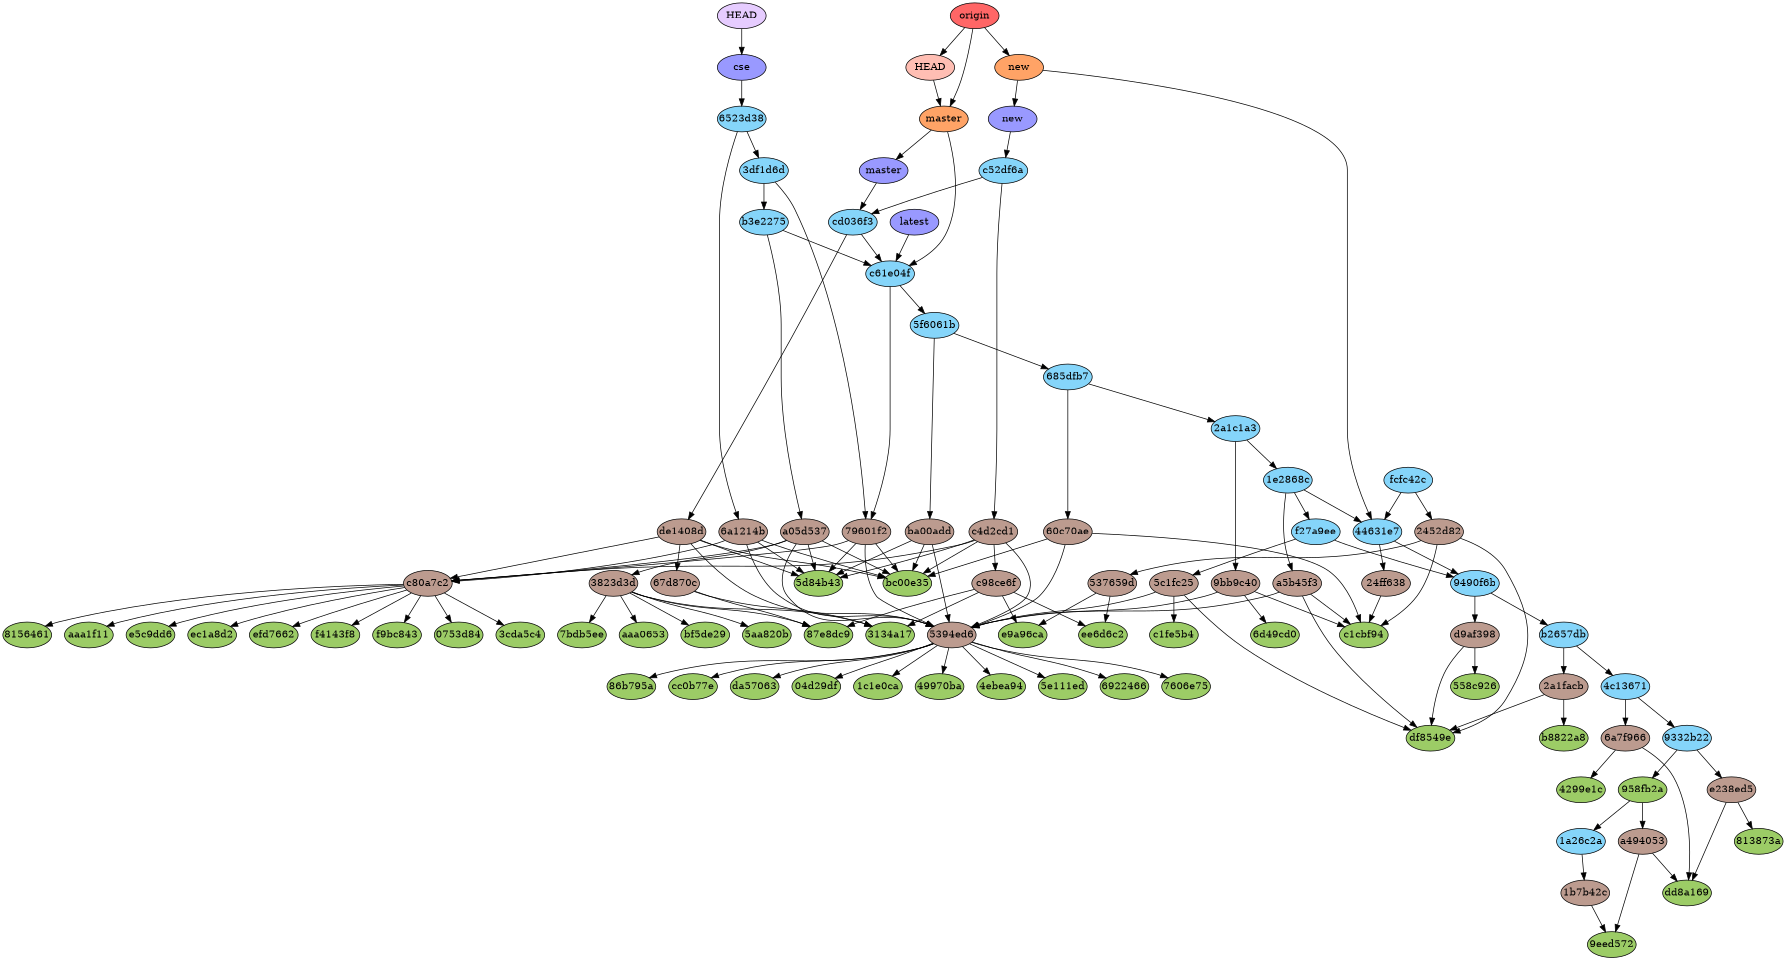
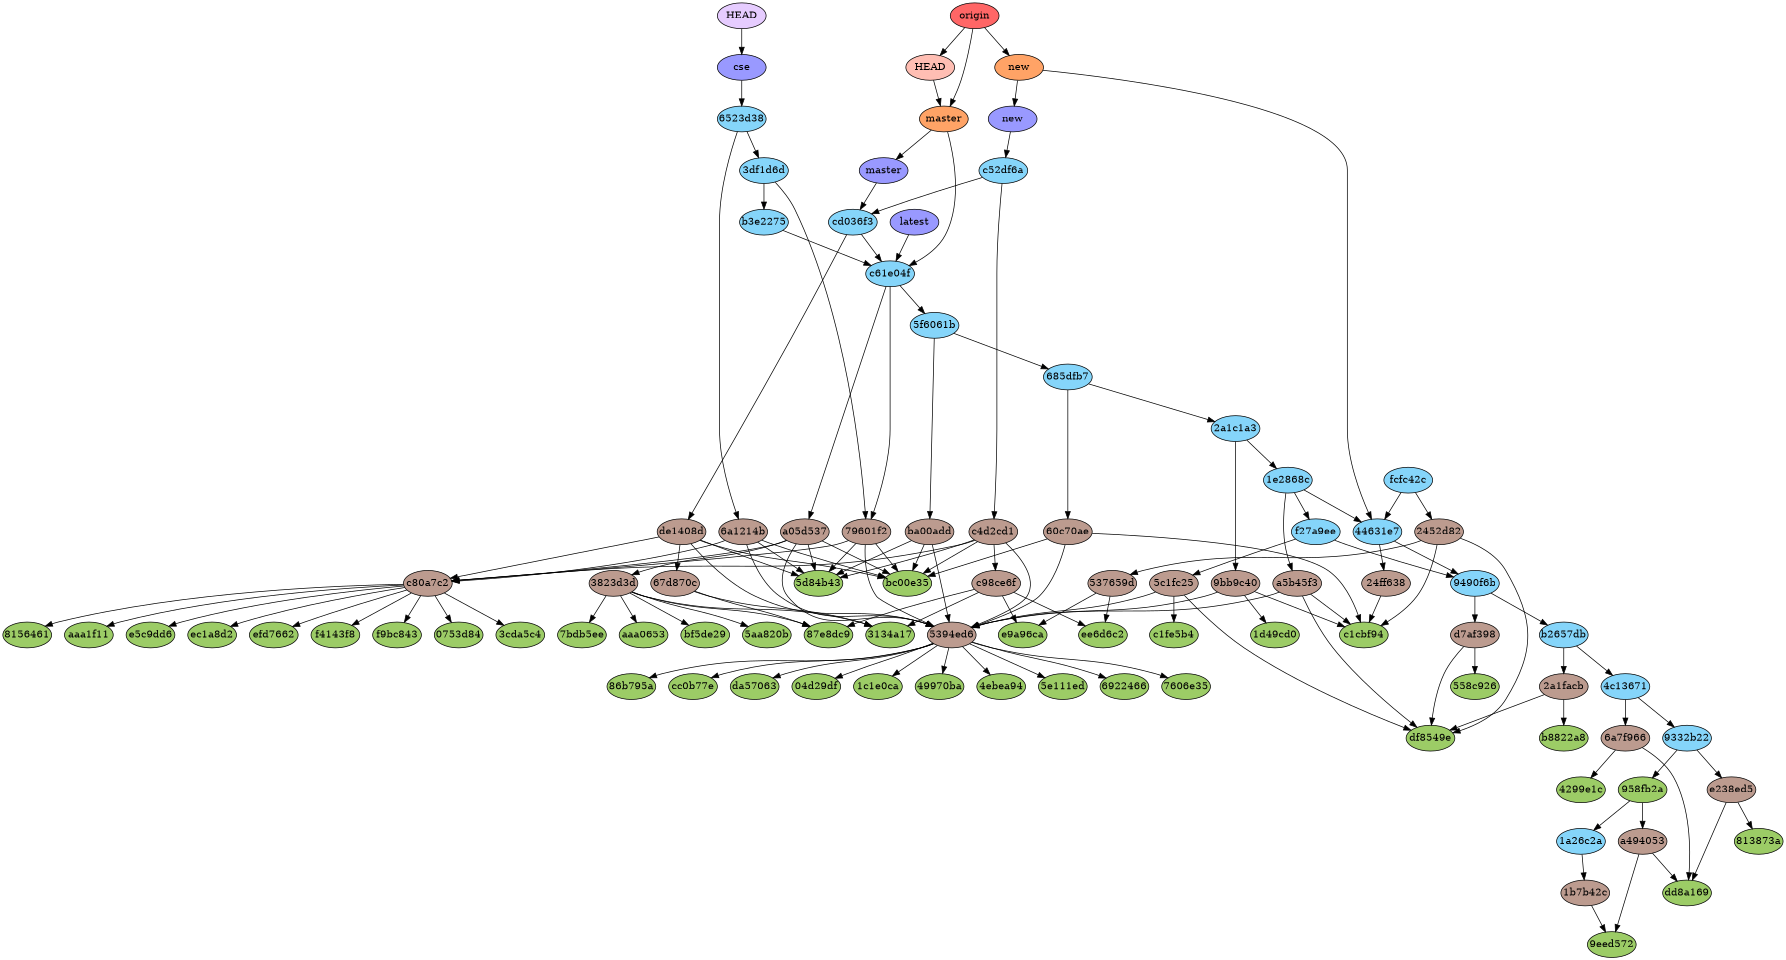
edge "b3e2275" -> "a05d537": now "c61e04f" -> "a05d537"
node "6d49cd0": label "6d49cd0" -> "1d49cd0"
node "d9af398": label "d9af398" -> "d7af398"
node "7606e75": label "7606e75" -> "7606e35"
